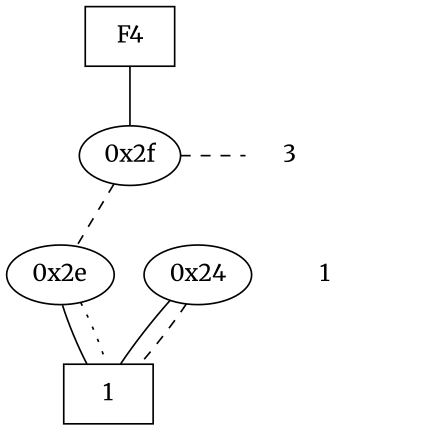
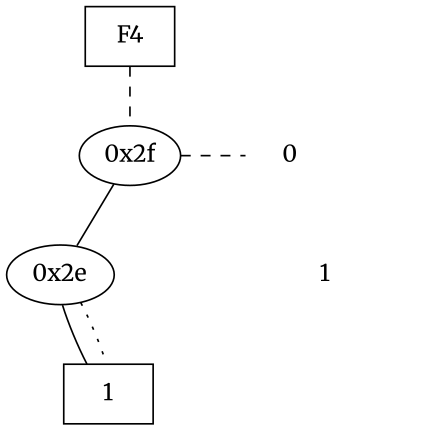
edge "F4" -- "0x2f": style solid -> dashed
node "3": label "3" -> "0"
edge "0x2f" -- "0x2e": style dashed -> solid
node "0x24": removed
